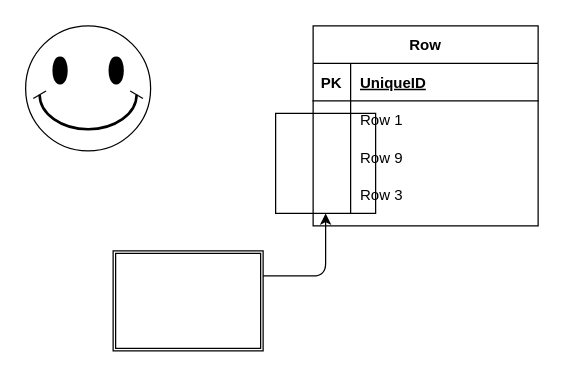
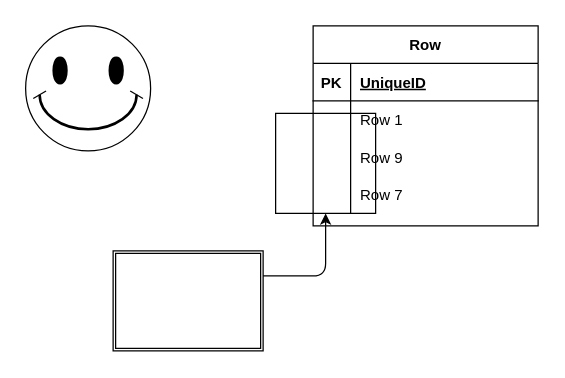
node "Row 3": label "Row 3" -> "Row 7"
